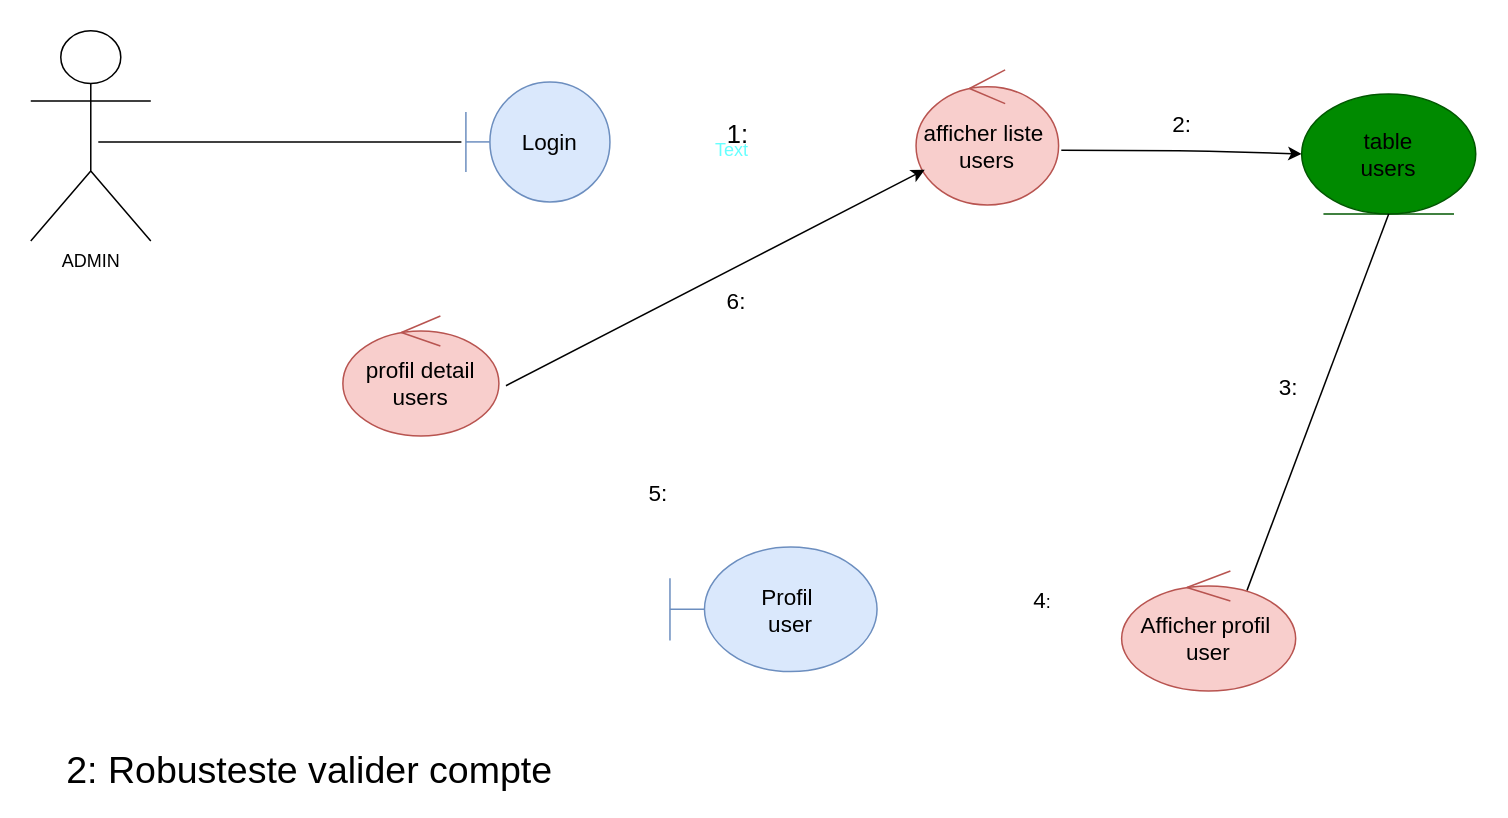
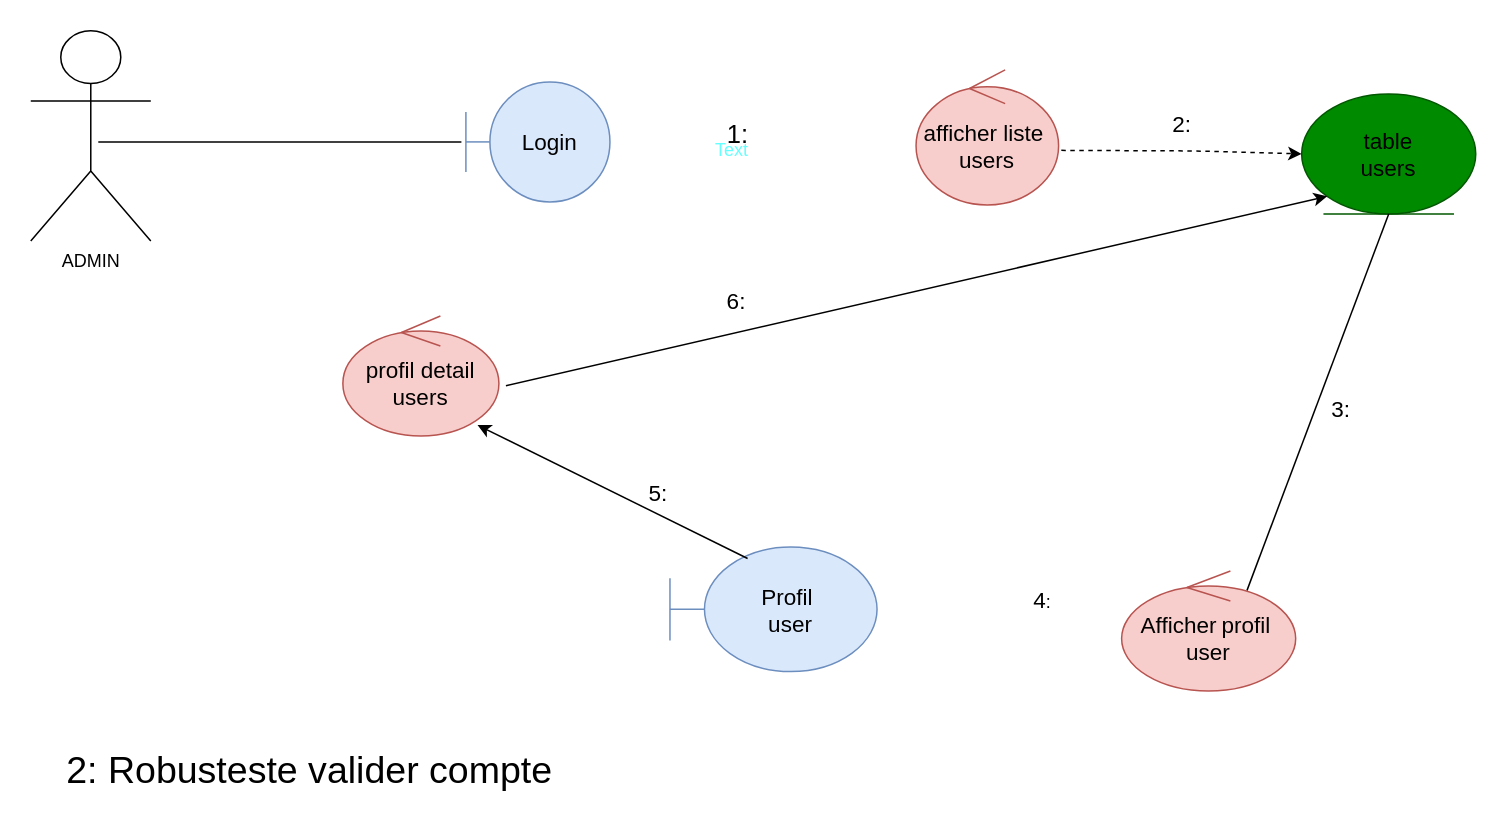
edge "afficher liste users" -> "table users": style solid -> dashed
edge "profil detail users" -> "afficher liste users": now "profil detail users" -> "table users"
node "3:": moved (1287, 386) -> (1340, 408)
edge "Profil user" -> "profil detail users": added
